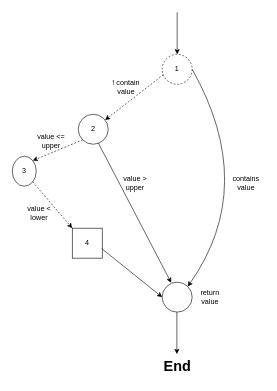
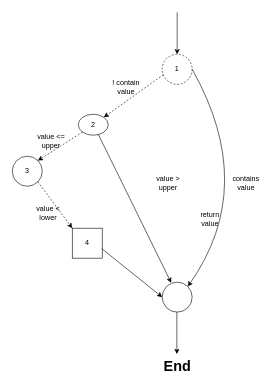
node "2": size 30x30 -> 30x21
node "3": size 24x30 -> 30x30
node "value > upper": moved (135, 183) -> (168, 183)
node "value < lower": moved (39, 213) -> (48, 213)
node "return value": moved (210, 297) -> (210, 219)
